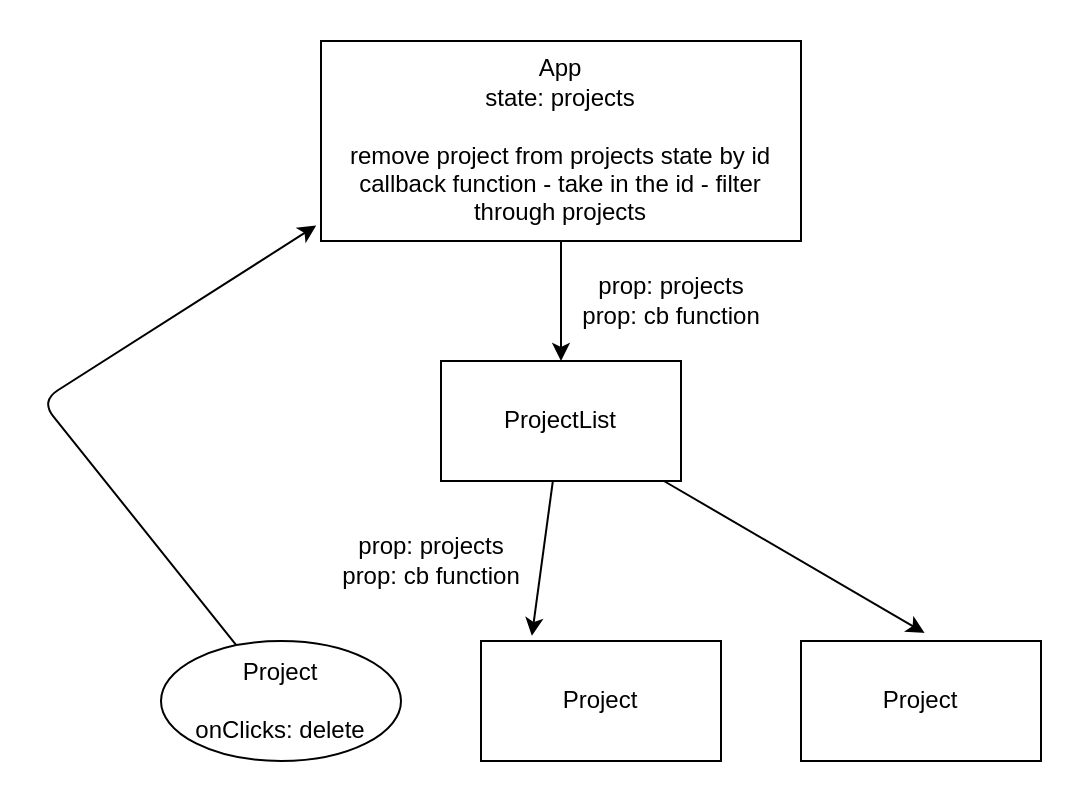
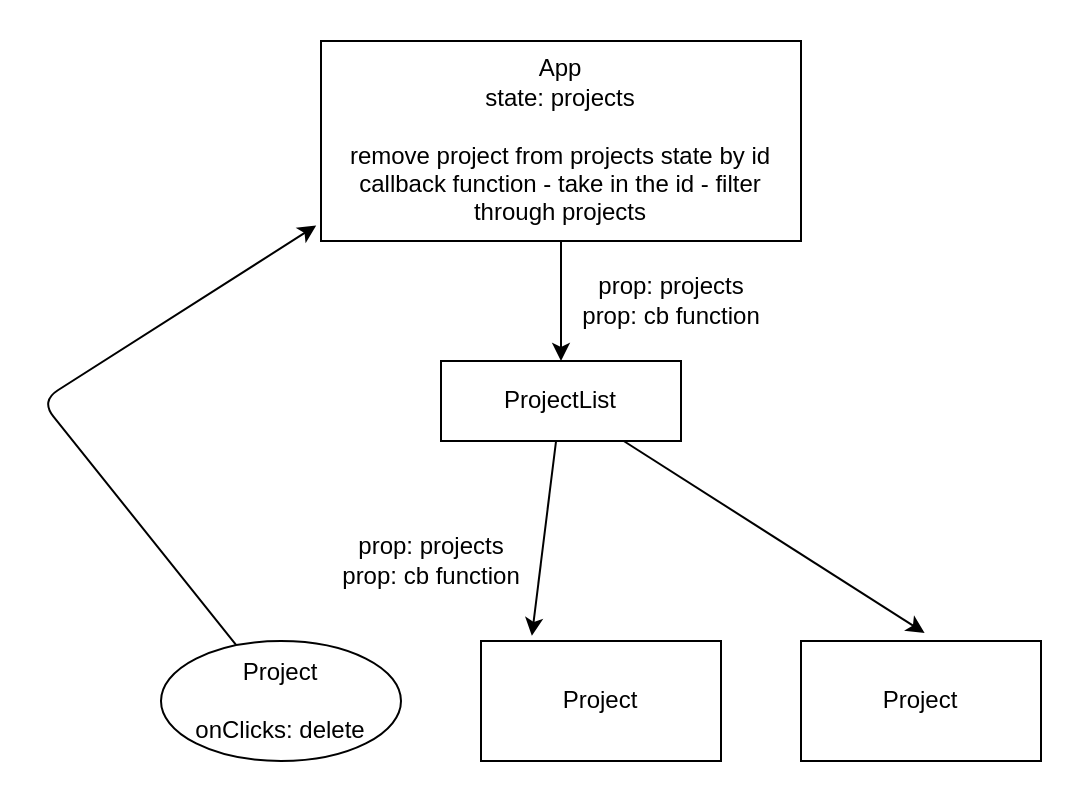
node "ProjectList": size 240x120 -> 240x80
